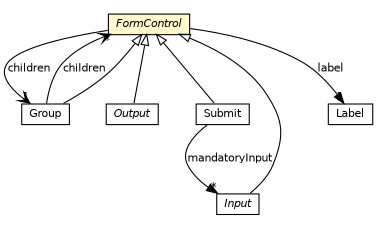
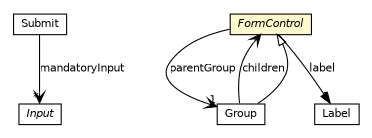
edge "FormControl" -> "Group": label "children" -> "parentGroup"
edge "Submit" -> "FormControl": removed
edge "Input" -> "FormControl": removed
node "Output": removed
edge "Submit" -> "Input": arrowhead normal -> open
